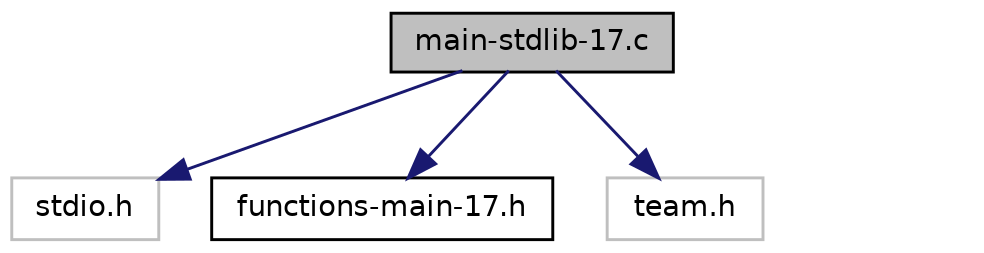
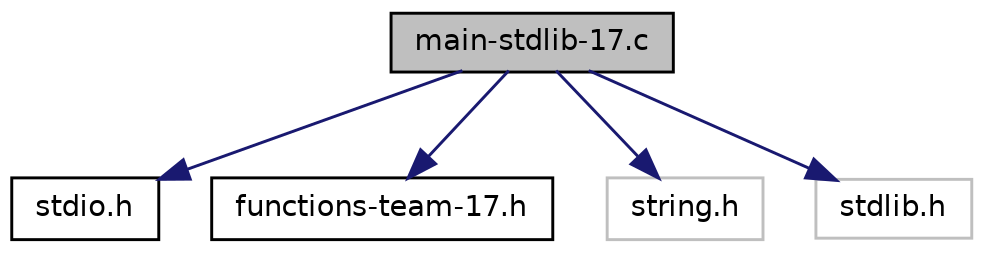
node "stdio.h": color grey75 -> black
node "functions-main-17.h": label "functions-main-17.h" -> "functions-team-17.h"
node "team.h": label "team.h" -> "string.h"
node "stdlib.h": added
